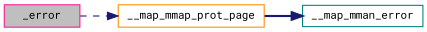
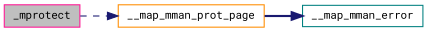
node "_error": label "_error" -> "_mprotect"
node "__map_mmap_prot_page": label "__map_mmap_prot_page" -> "__map_mman_prot_page"
